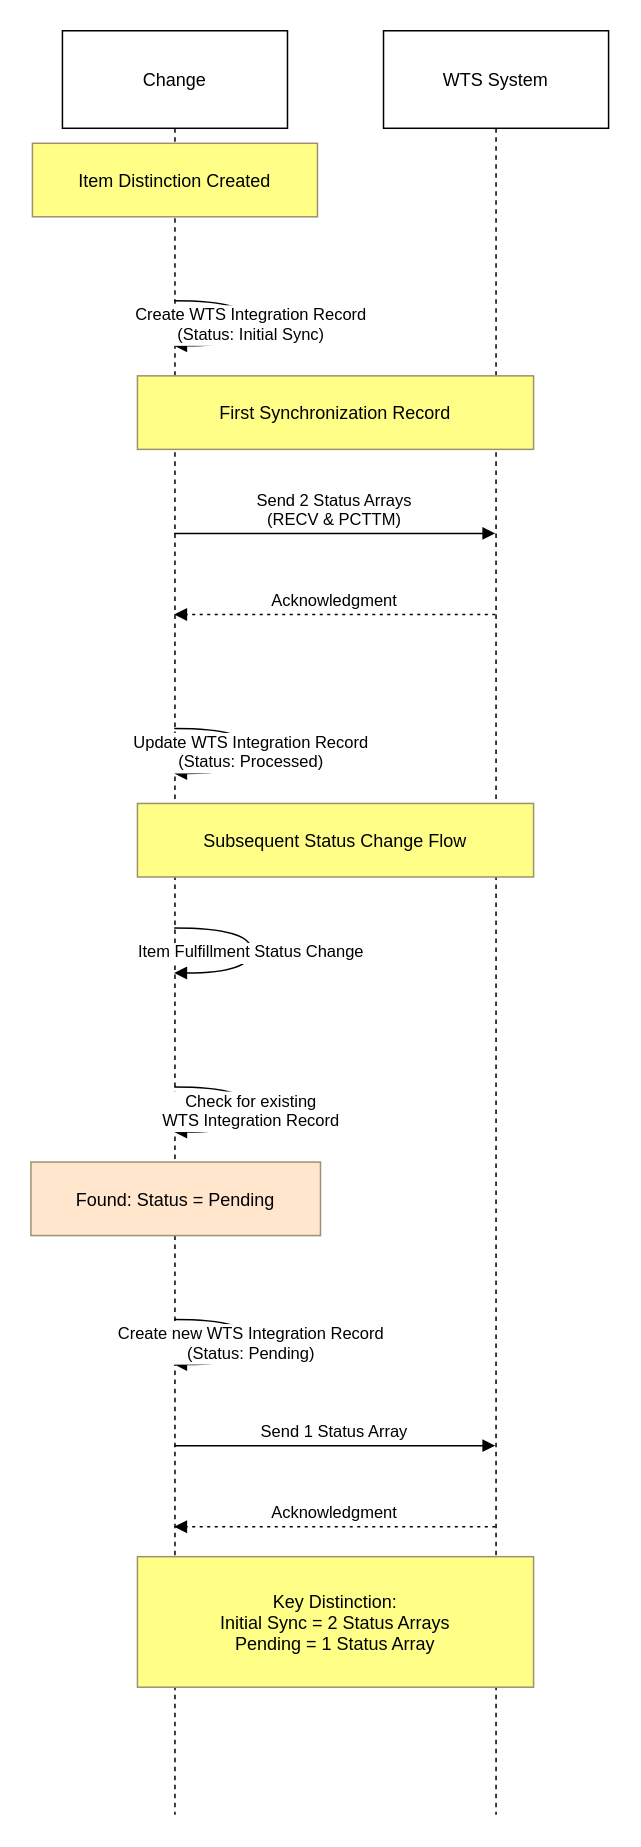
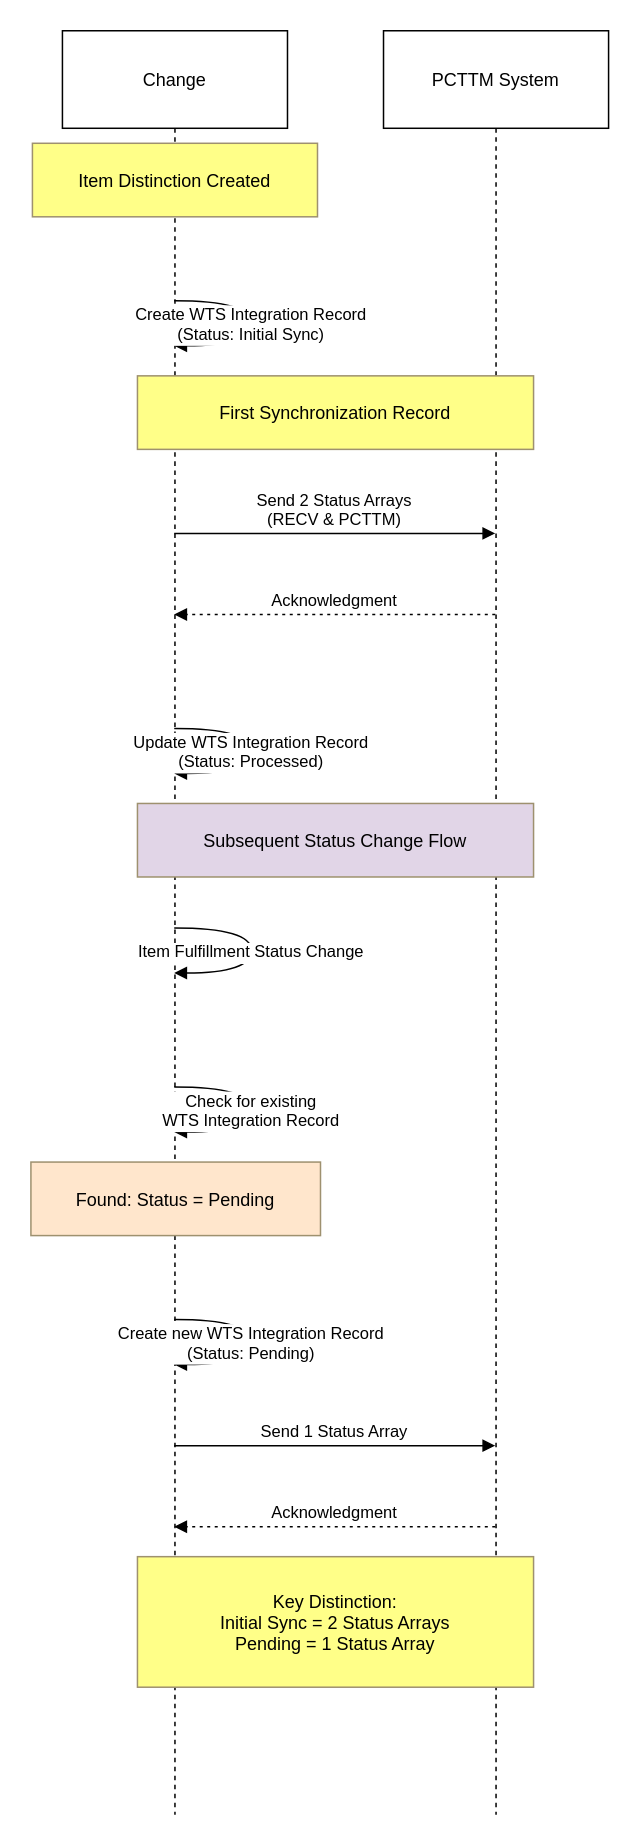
node "WTS System": label "WTS System" -> "PCTTM System"
node "Subsequent Status Change Flow": fillcolor #ffff88 -> #e1d5e7
